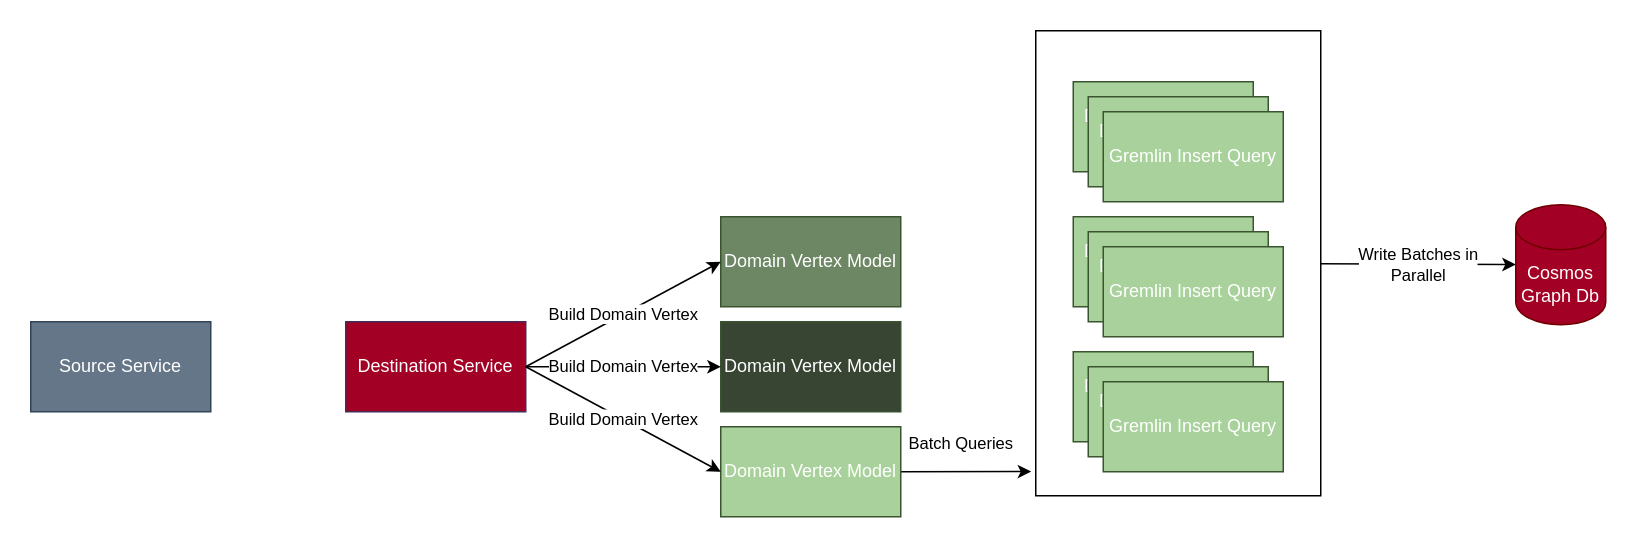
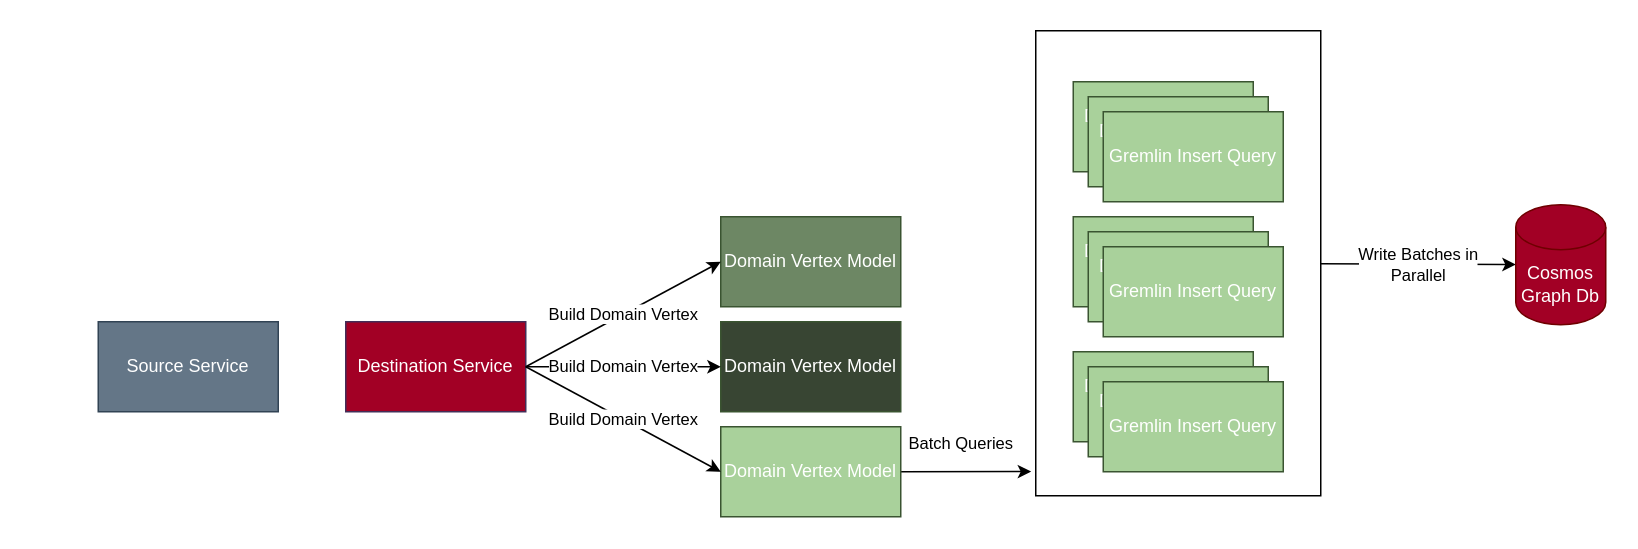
node "Source Service": moved (121, 367) -> (188, 367)
